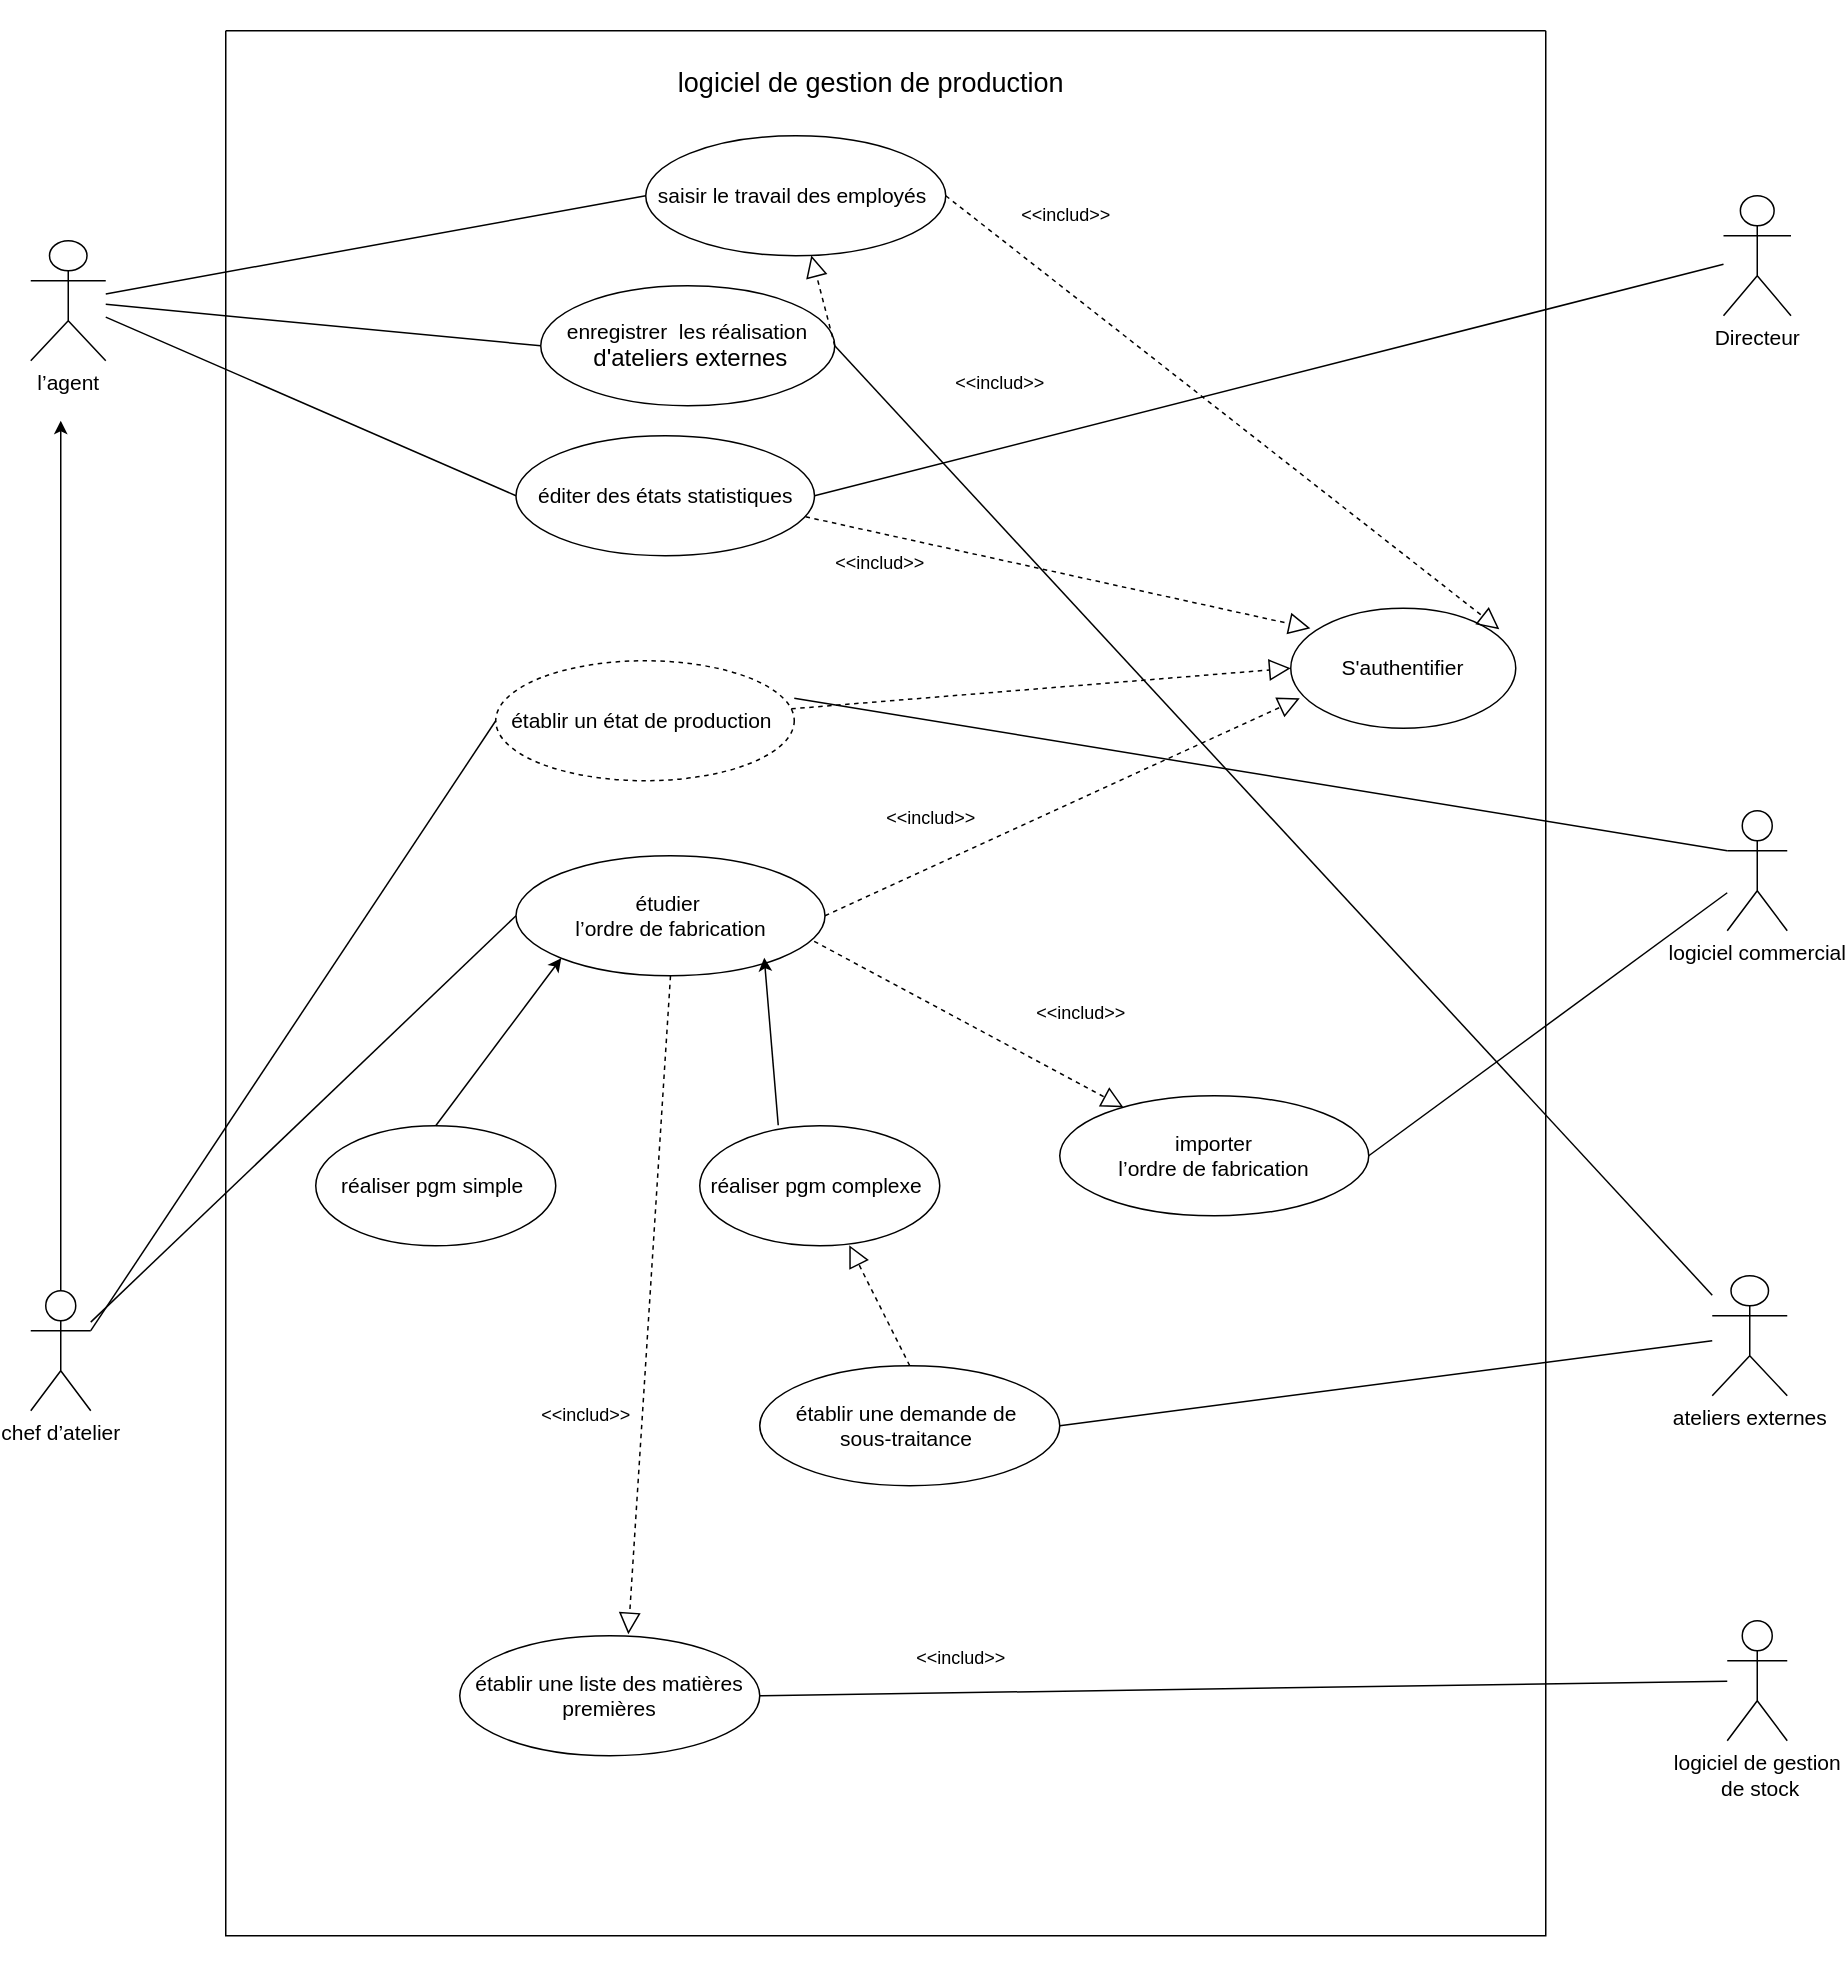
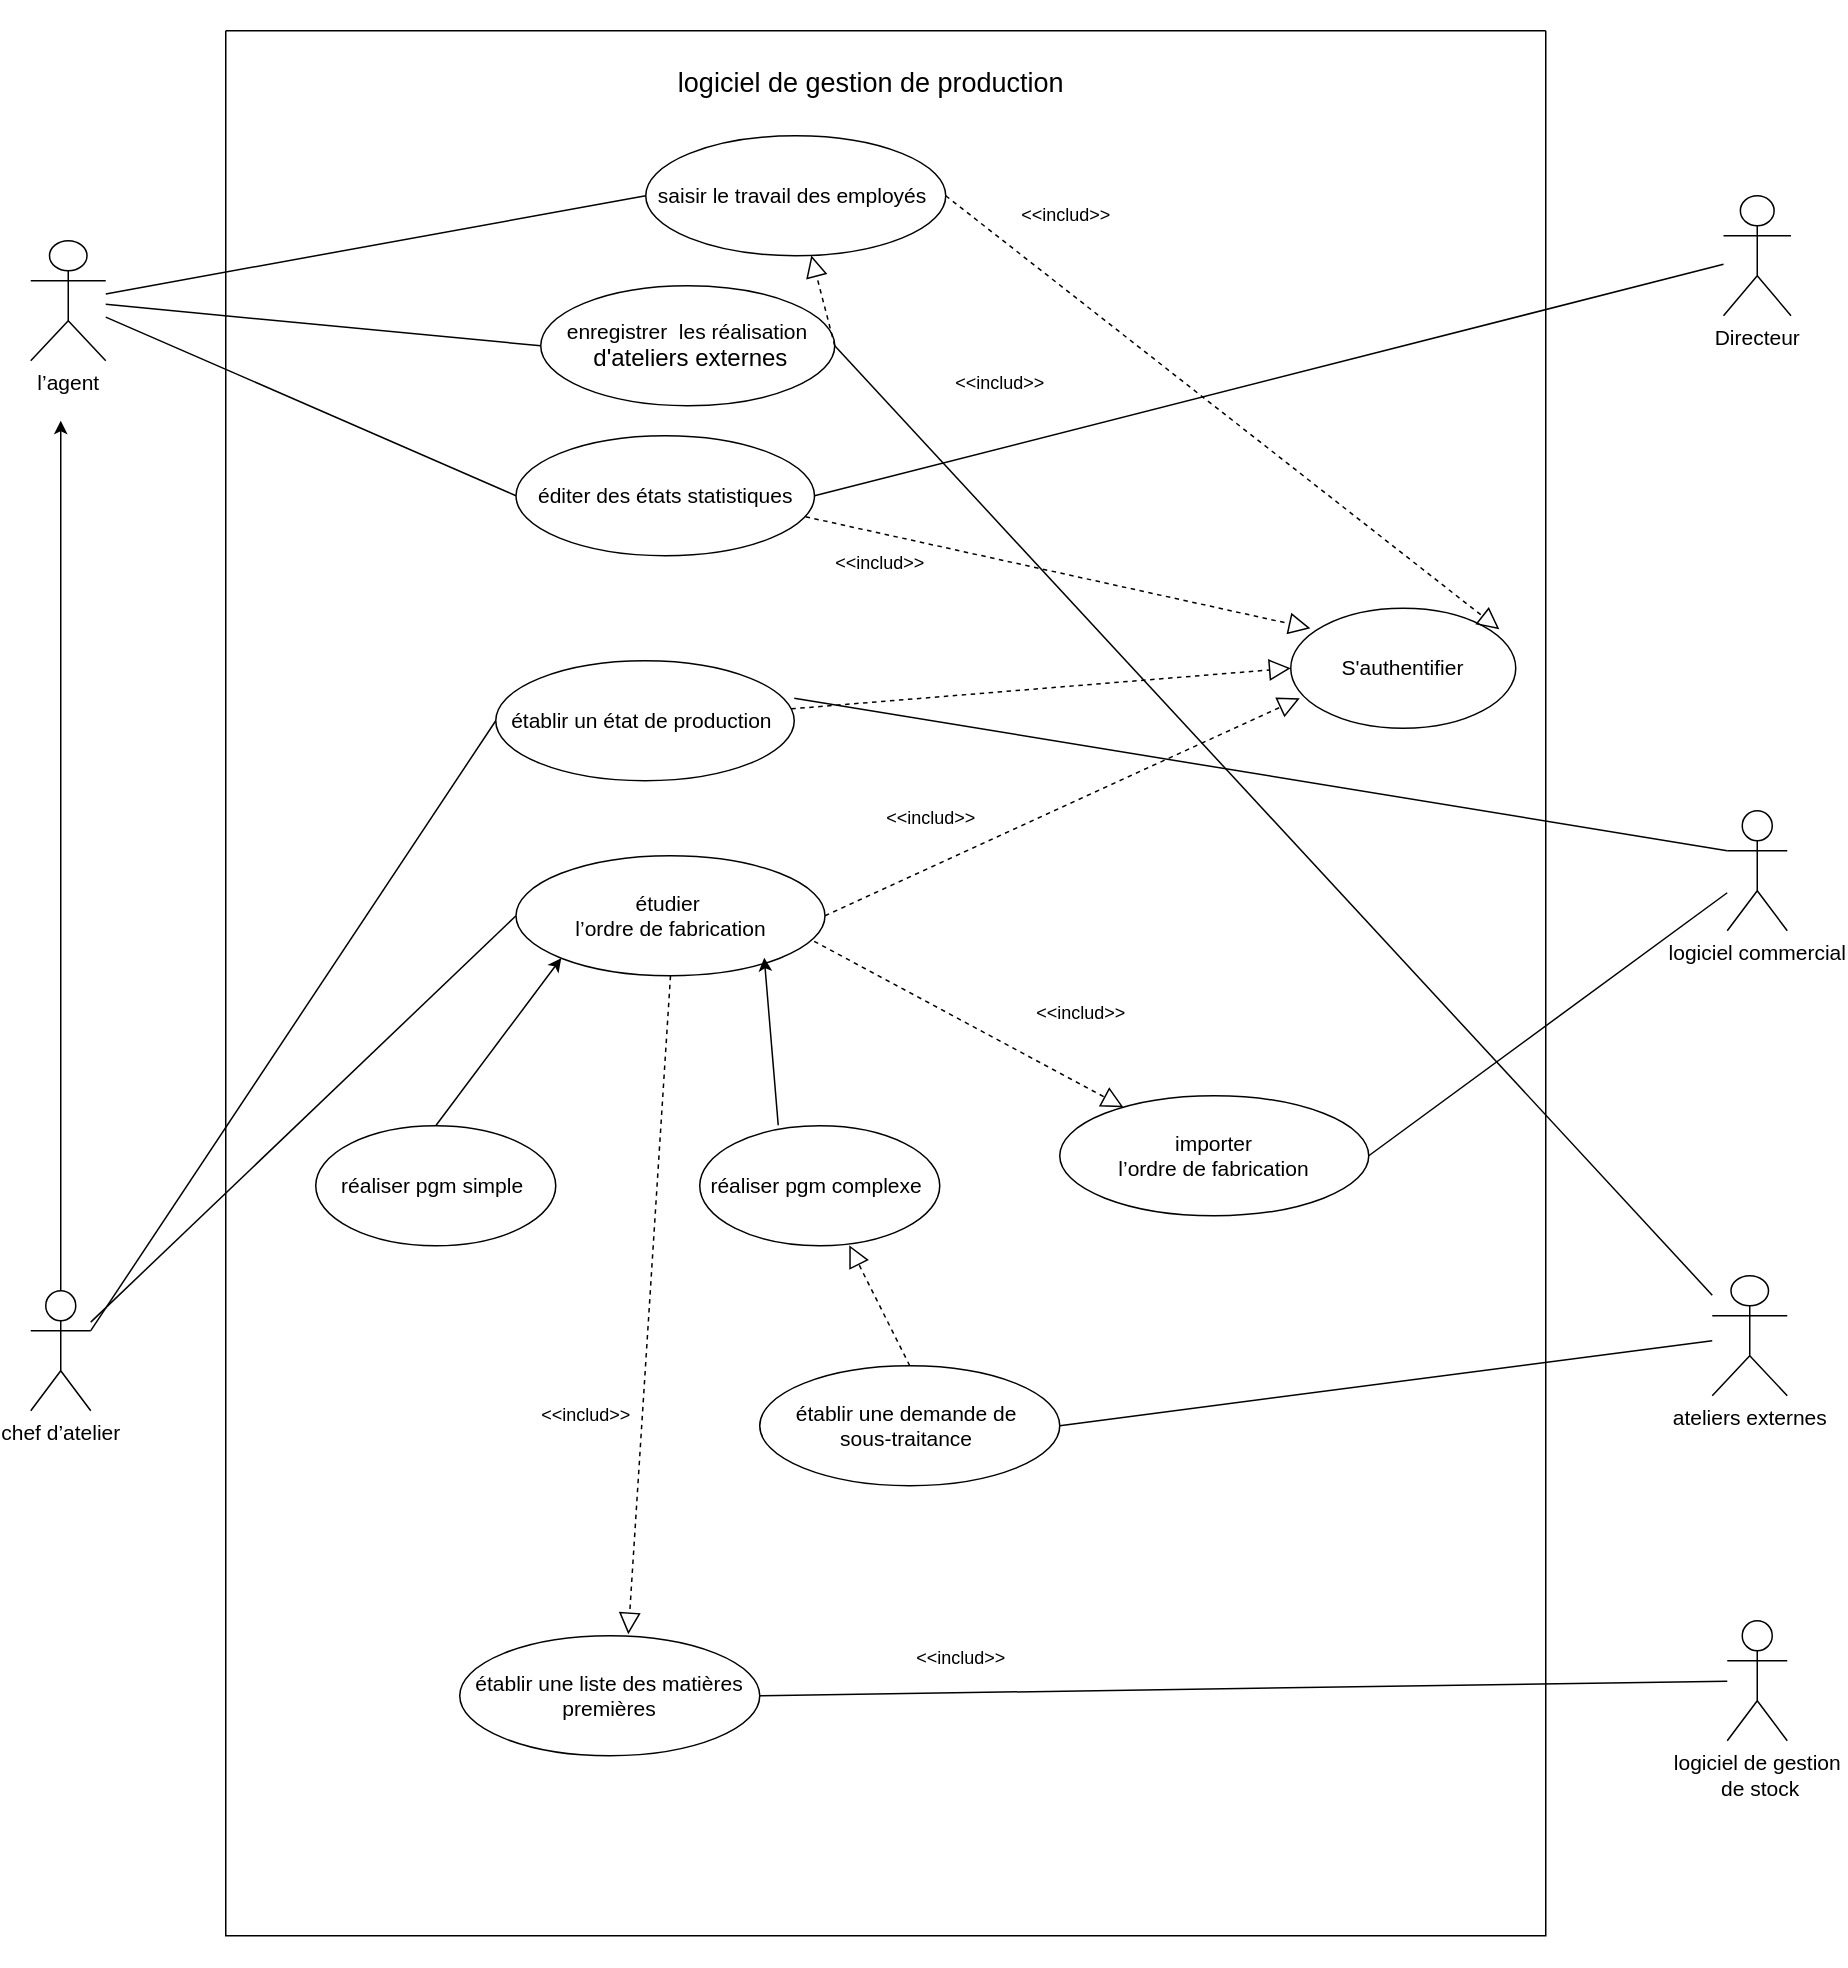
node "établir un état de production": style dashed -> solid
